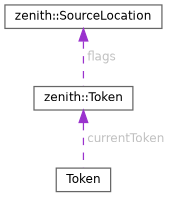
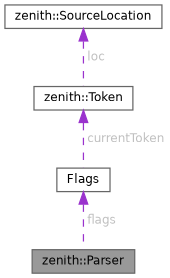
edge "zenith::Token" -> "zenith::SourceLocation": label " flags" -> " loc"
node "Token": label "Token" -> "Flags"
node "zenith::Parser": added
